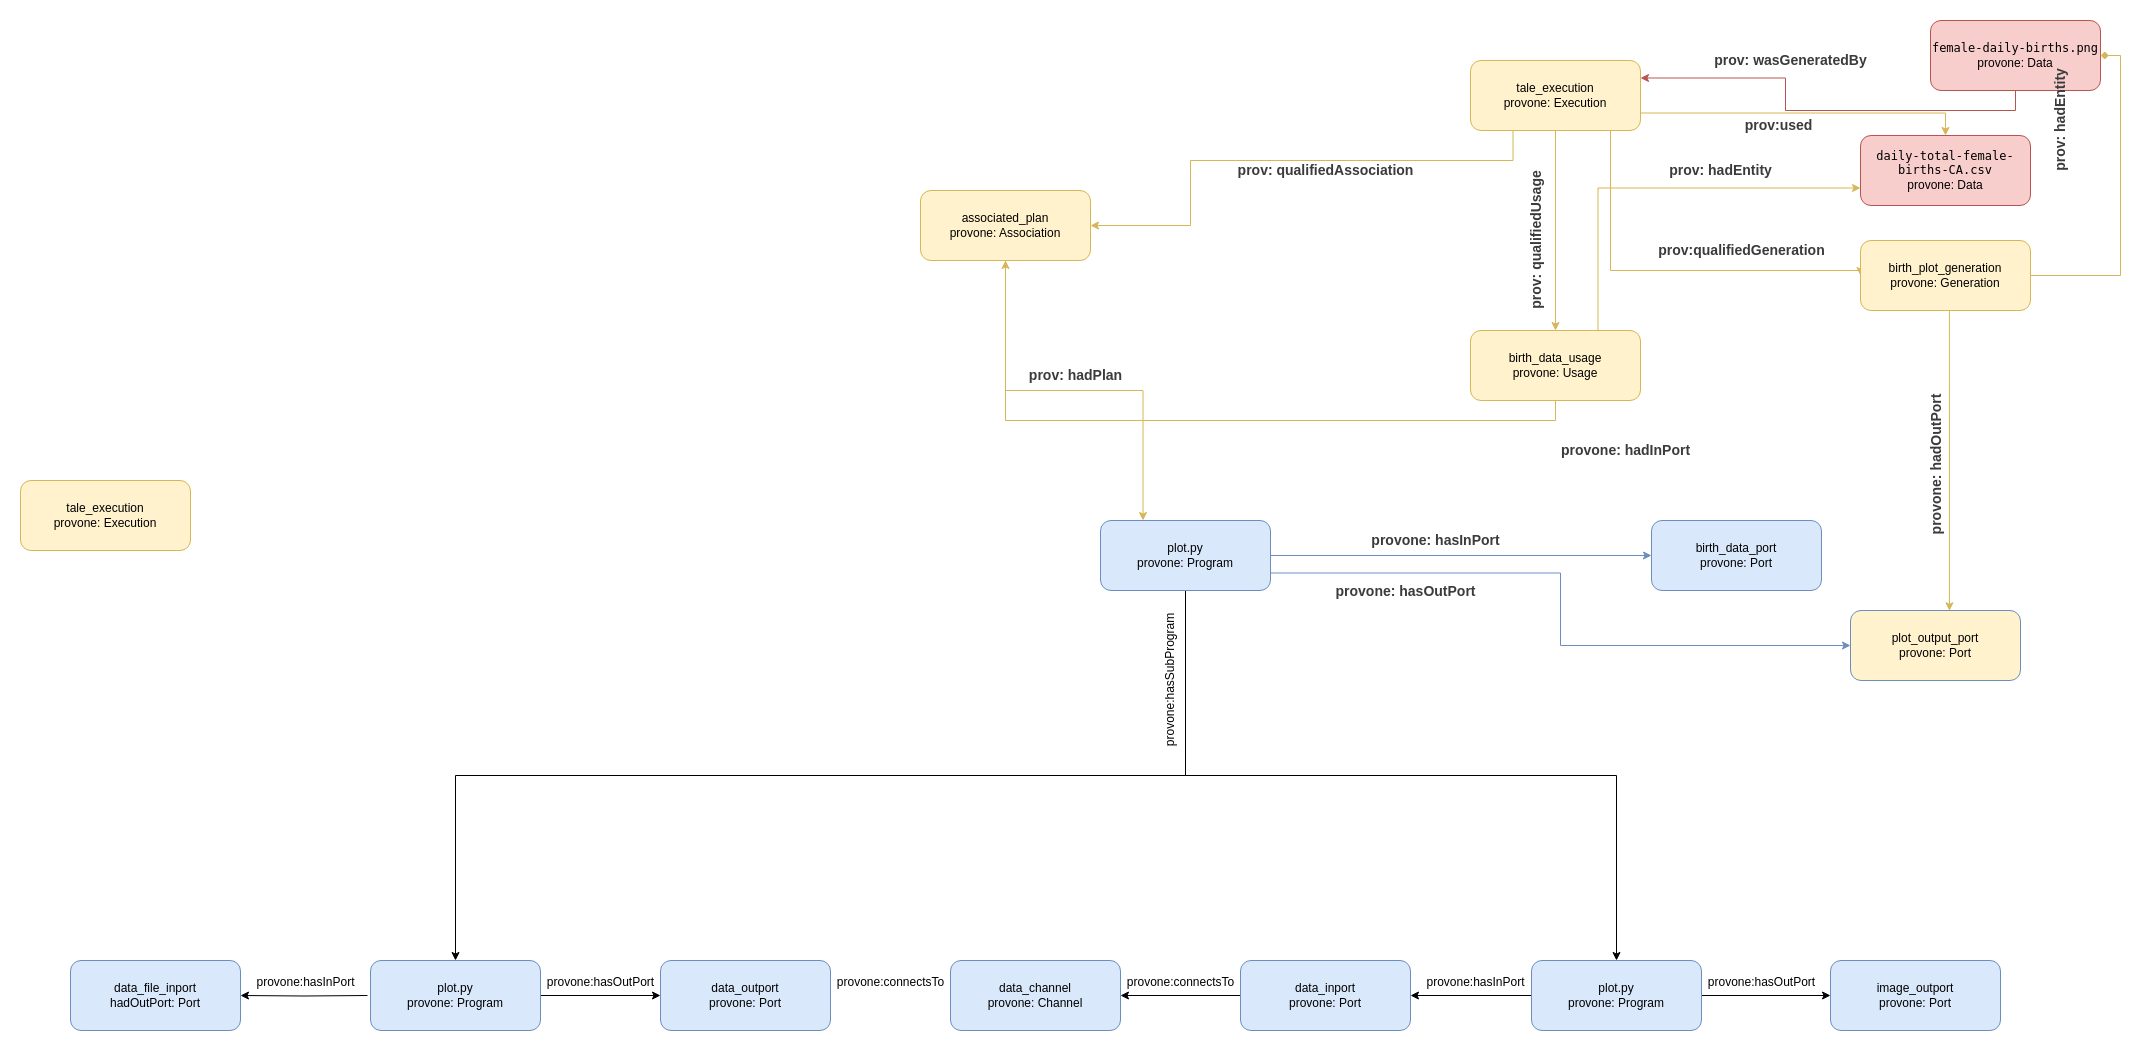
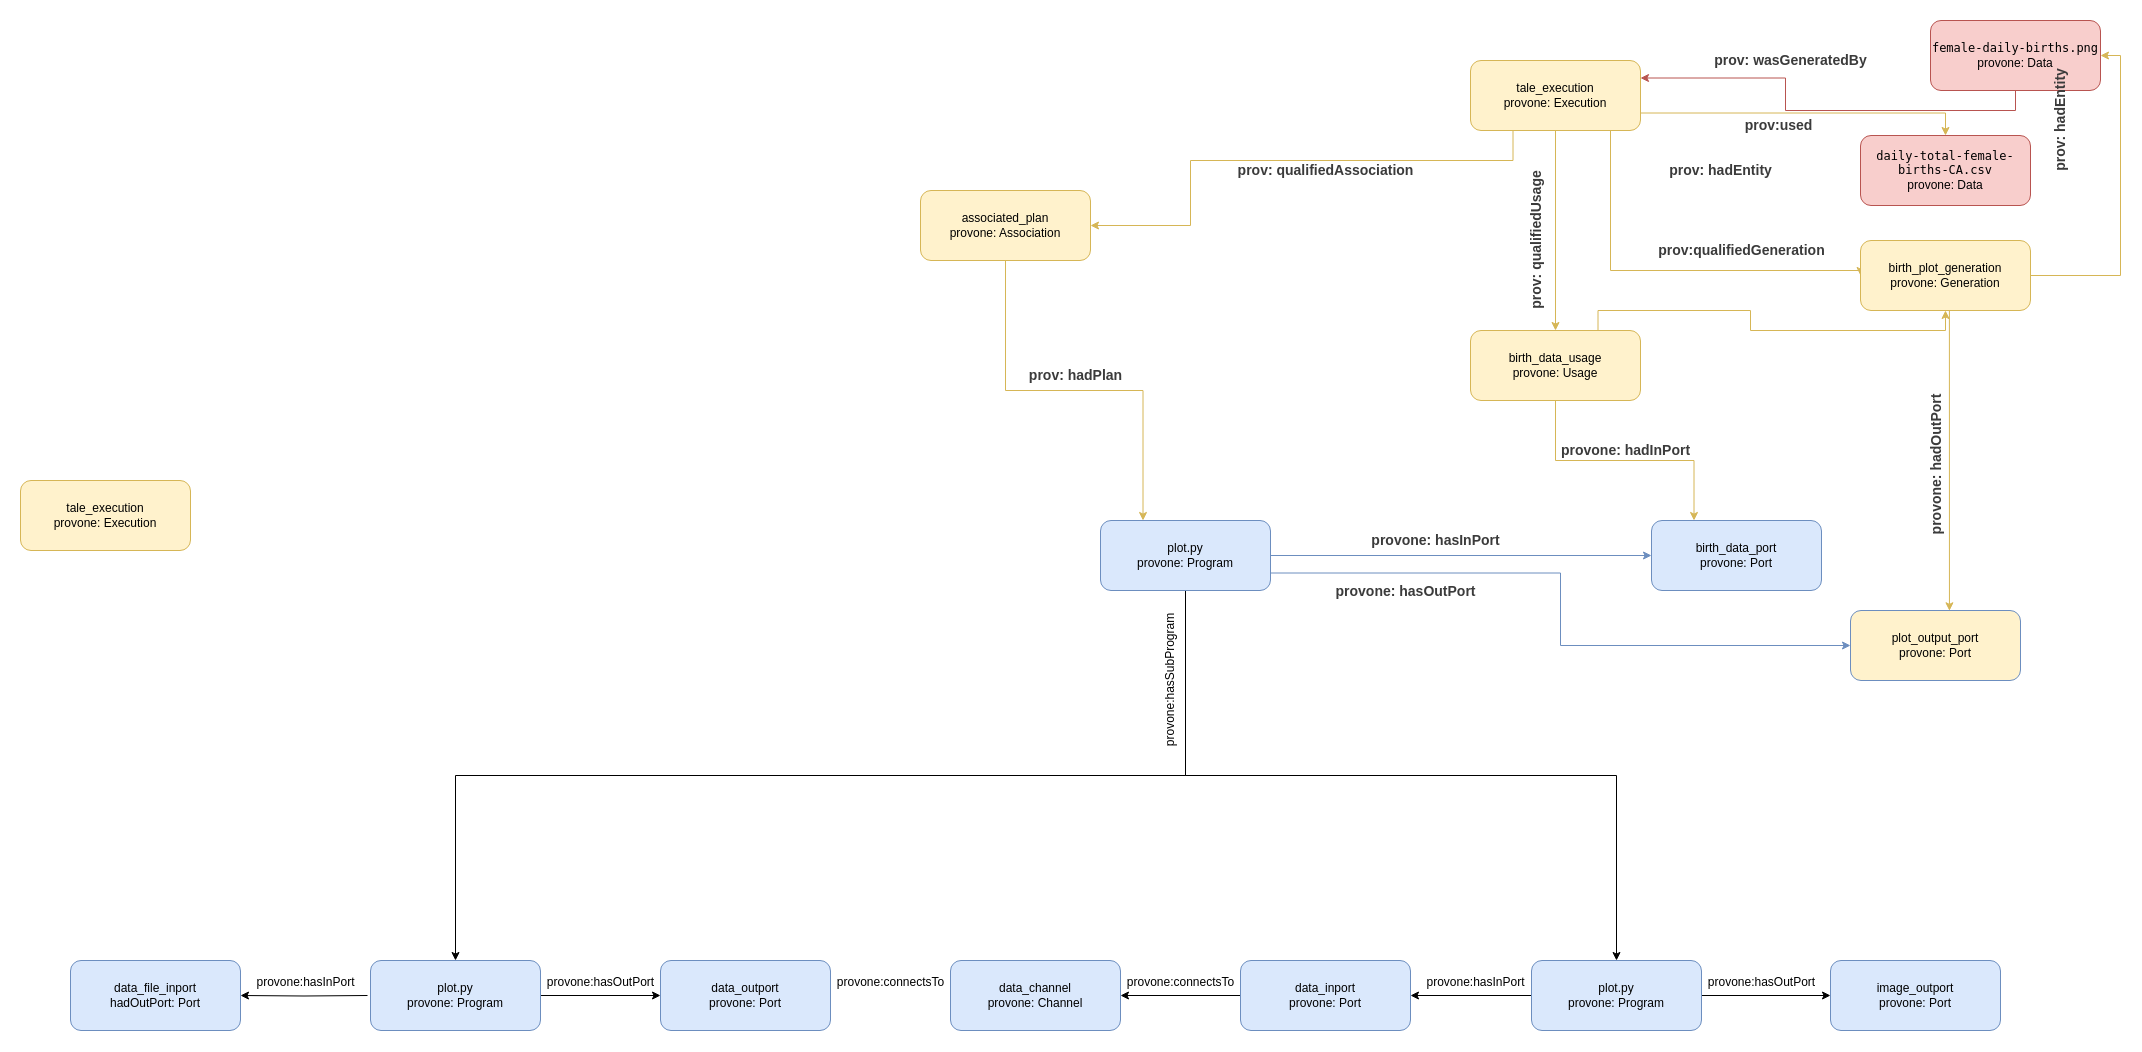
edge "birth_plot_generation provone: Generation" -> "female-daily-births.png provone: Data": arrowhead diamond -> classic
edge "birth_data_usage provone: Usage" -> "daily-total-female-births-CA.csv provone: Data": now "birth_data_usage provone: Usage" -> "birth_plot_generation provone: Generation"
edge "birth_data_usage provone: Usage" -> "associated_plan provone: Association": now "birth_data_usage provone: Usage" -> "birth_data_port provone: Port"
